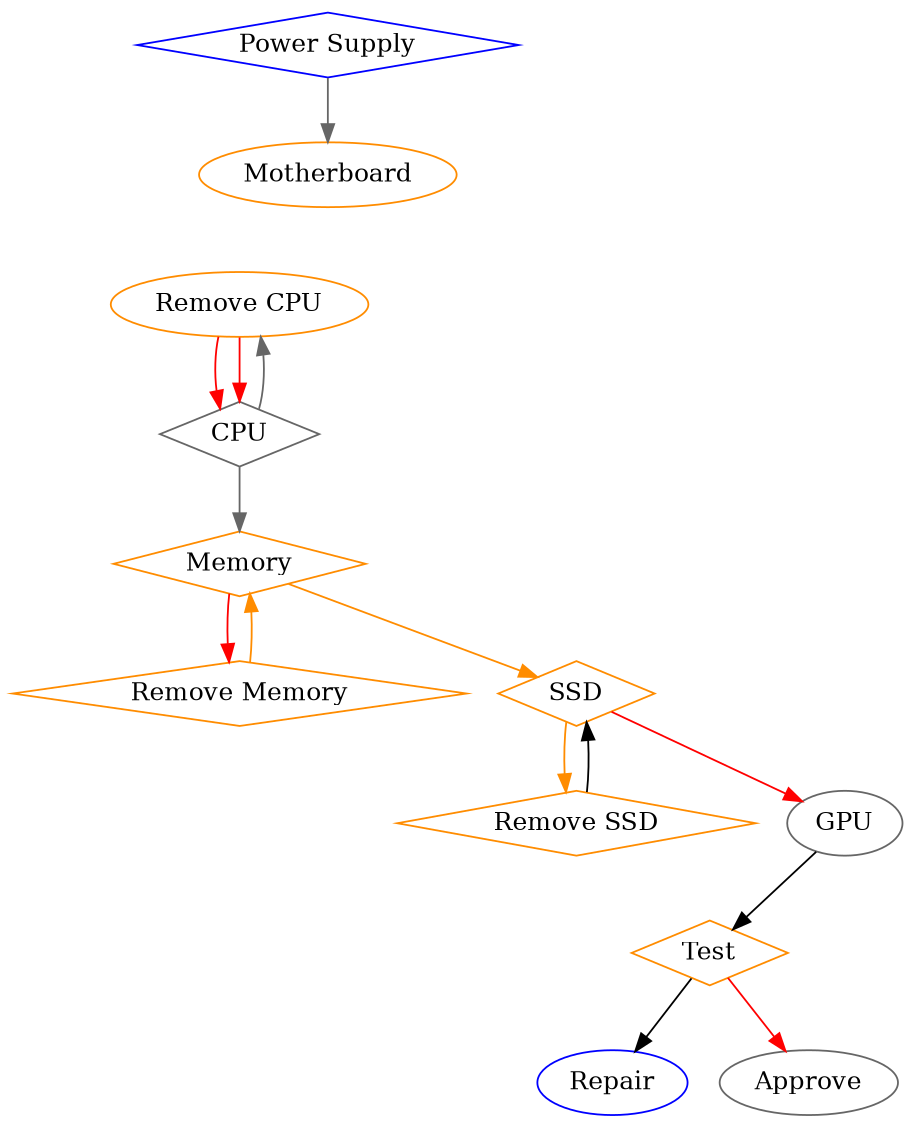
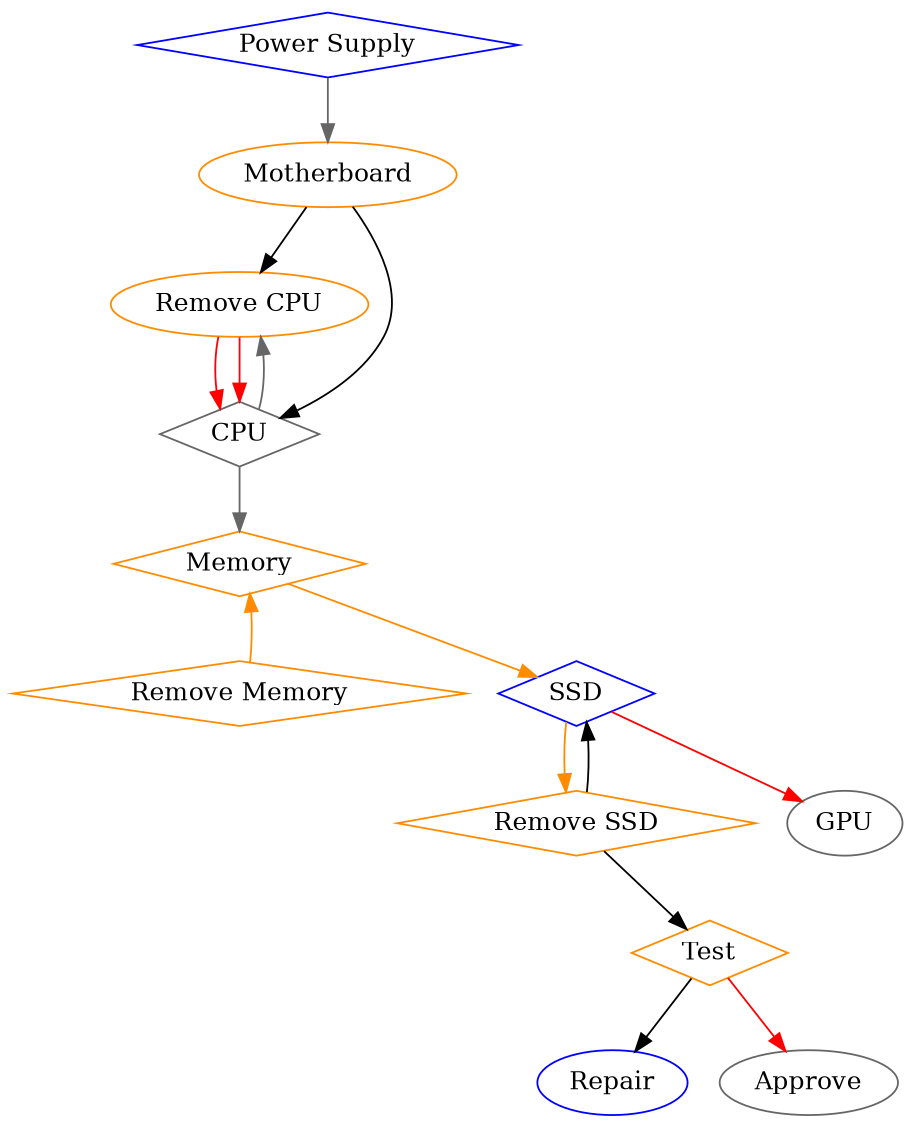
edge "Motherboard" -> "Remove CPU": added
edge "Motherboard" -> "CPU": added
edge "Memory" -> "Remove Memory": removed
node "SSD": color darkorange -> blue
edge "GPU" -> "Test": now "Remove SSD" -> "Test"
